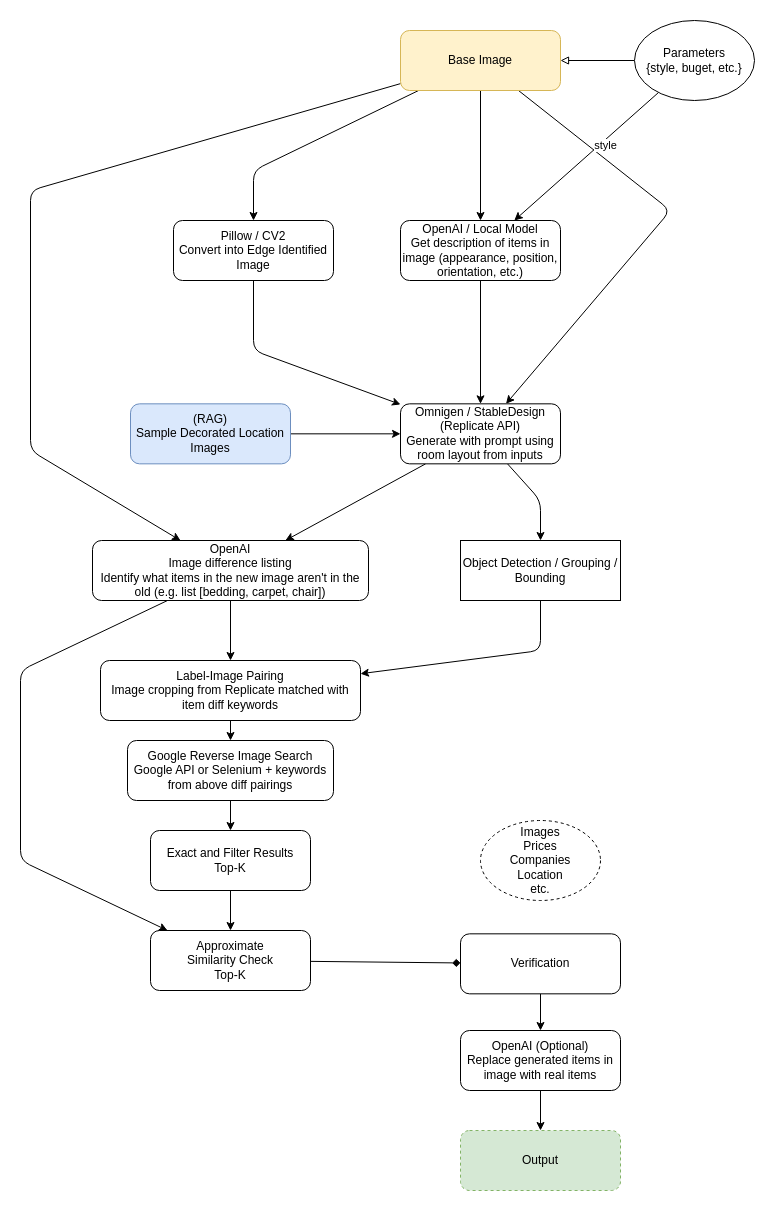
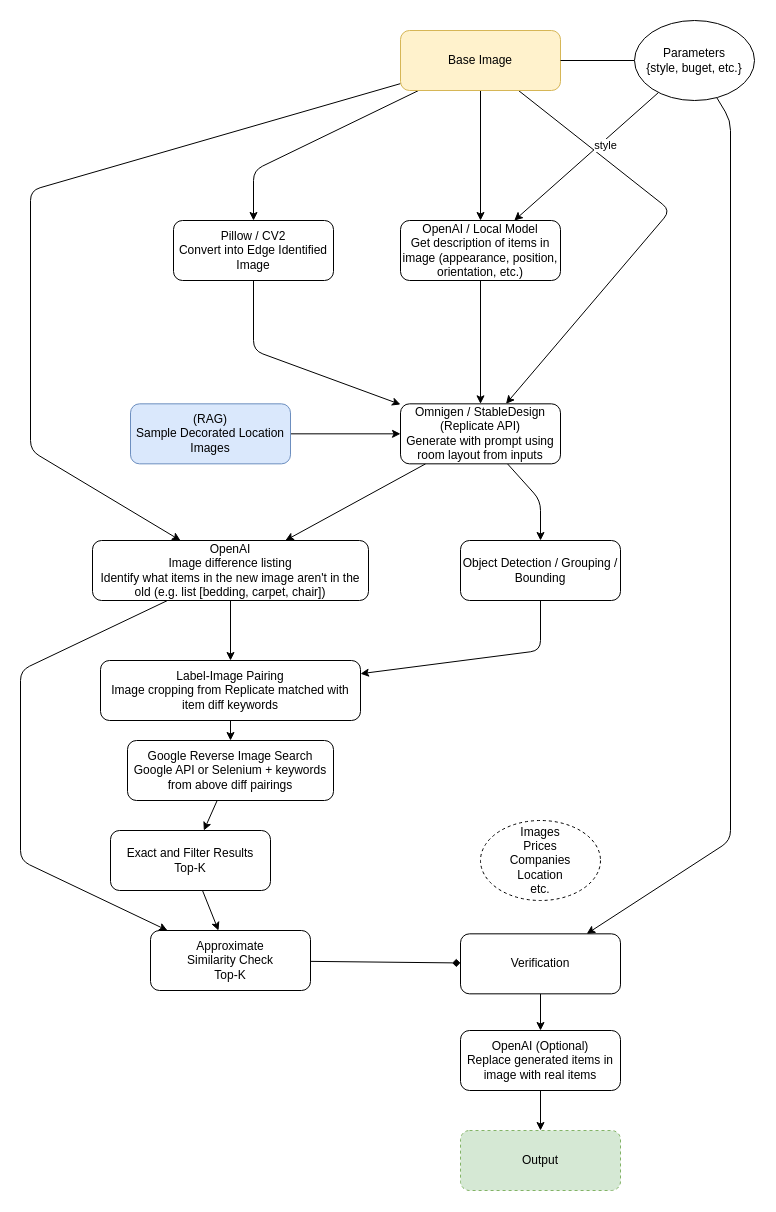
edge "Parameters {style, buget, etc.}" -> "Base Image": arrowhead block -> none
edge "Parameters {style, buget, etc.}" -> "Verification": added
node "Object Detection / Grouping / Bounding": shape rectangle -> rounded rectangle
node "Exact and Filter Results Top-K": moved (231, 861) -> (191, 861)
